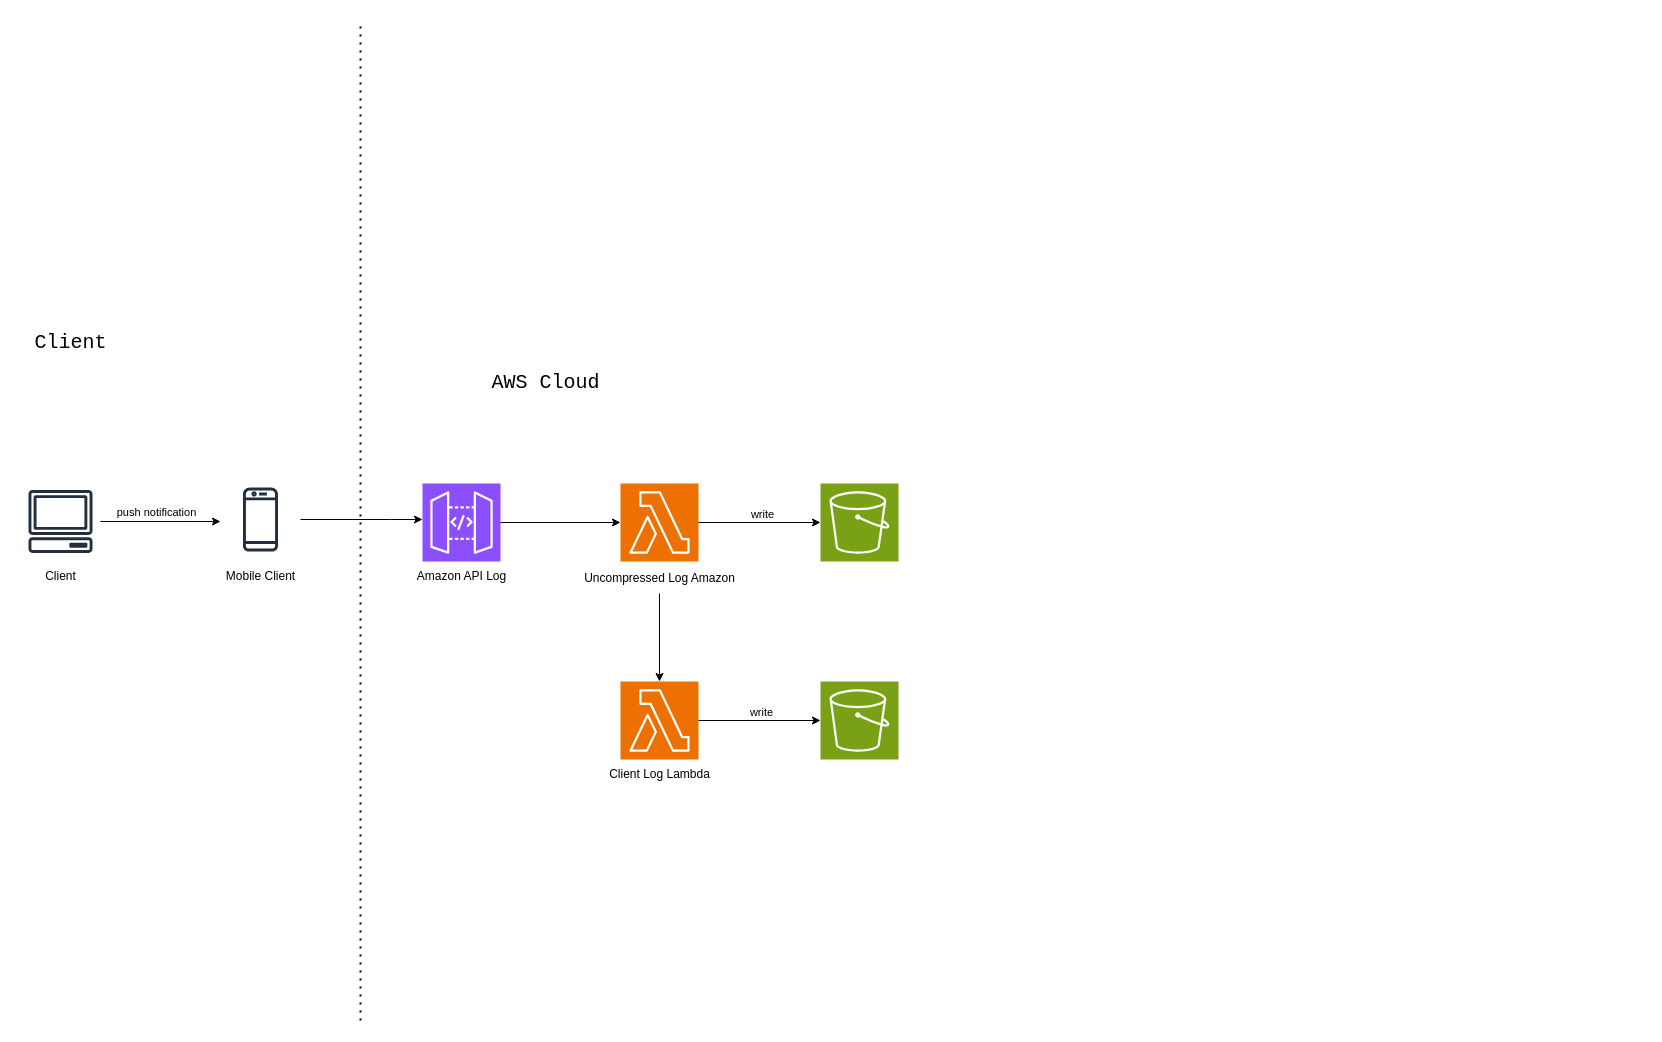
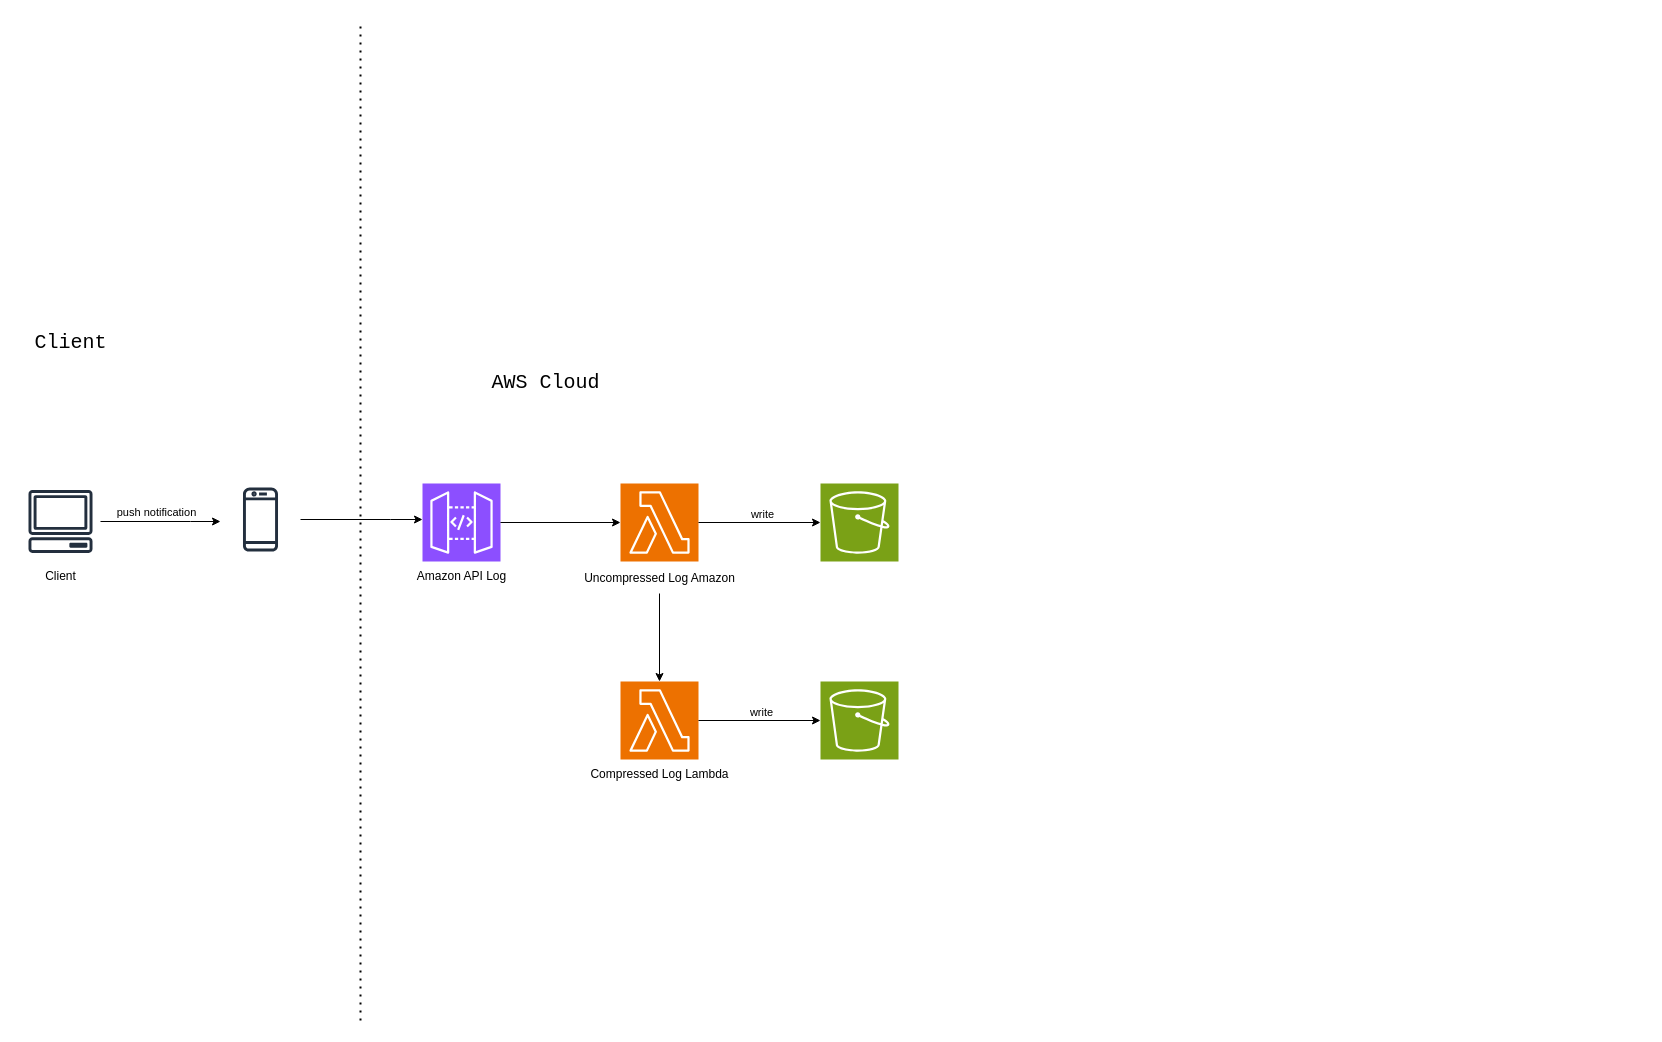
node "Mobile Client": removed
node "Client Log Lambda": label "Client Log Lambda" -> "Compressed Log Lambda"
